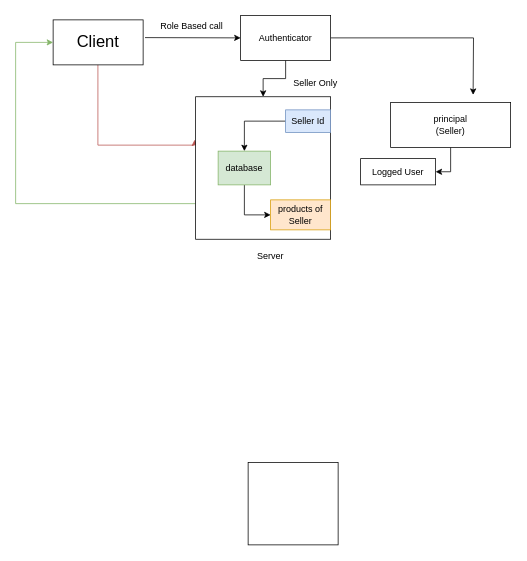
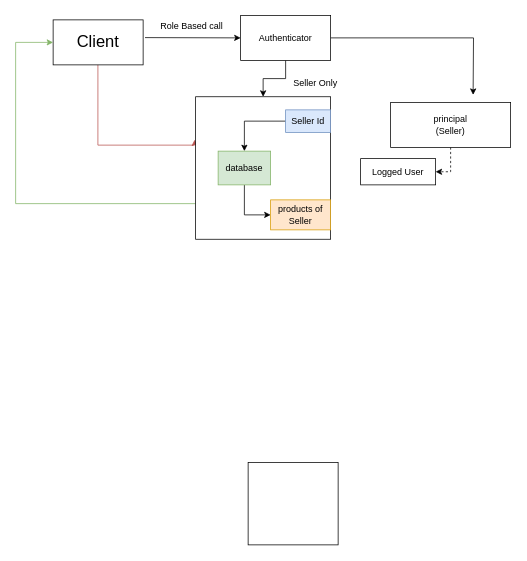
edge "principal (Seller)" -> "Logged User": style solid -> dashed
node "Server": removed
